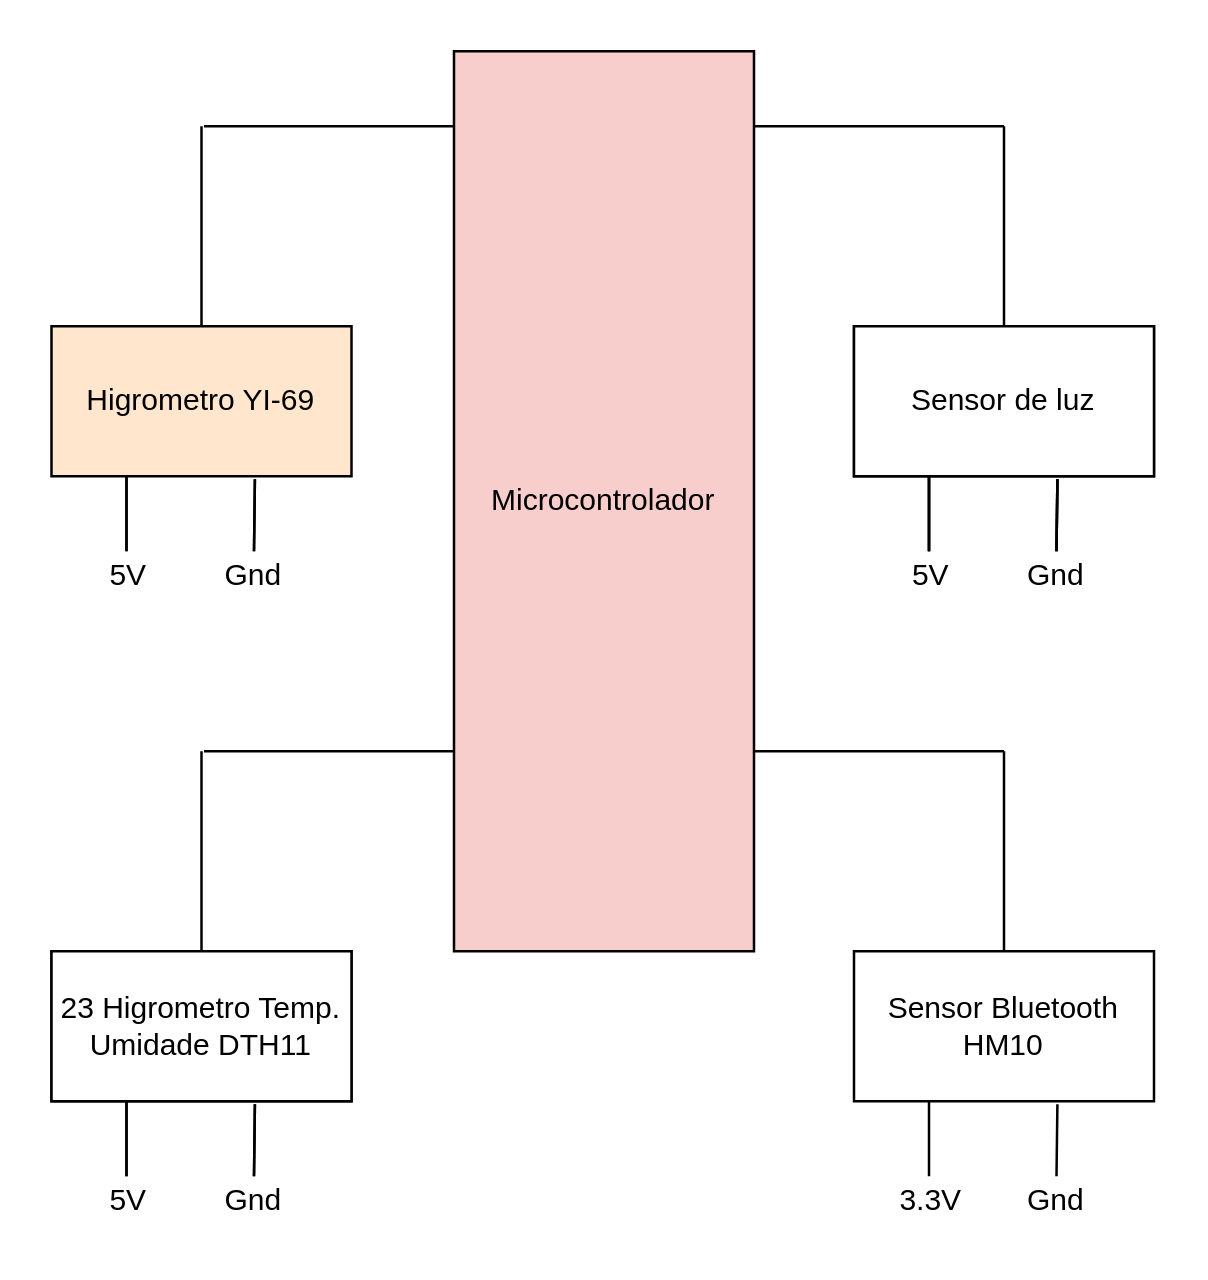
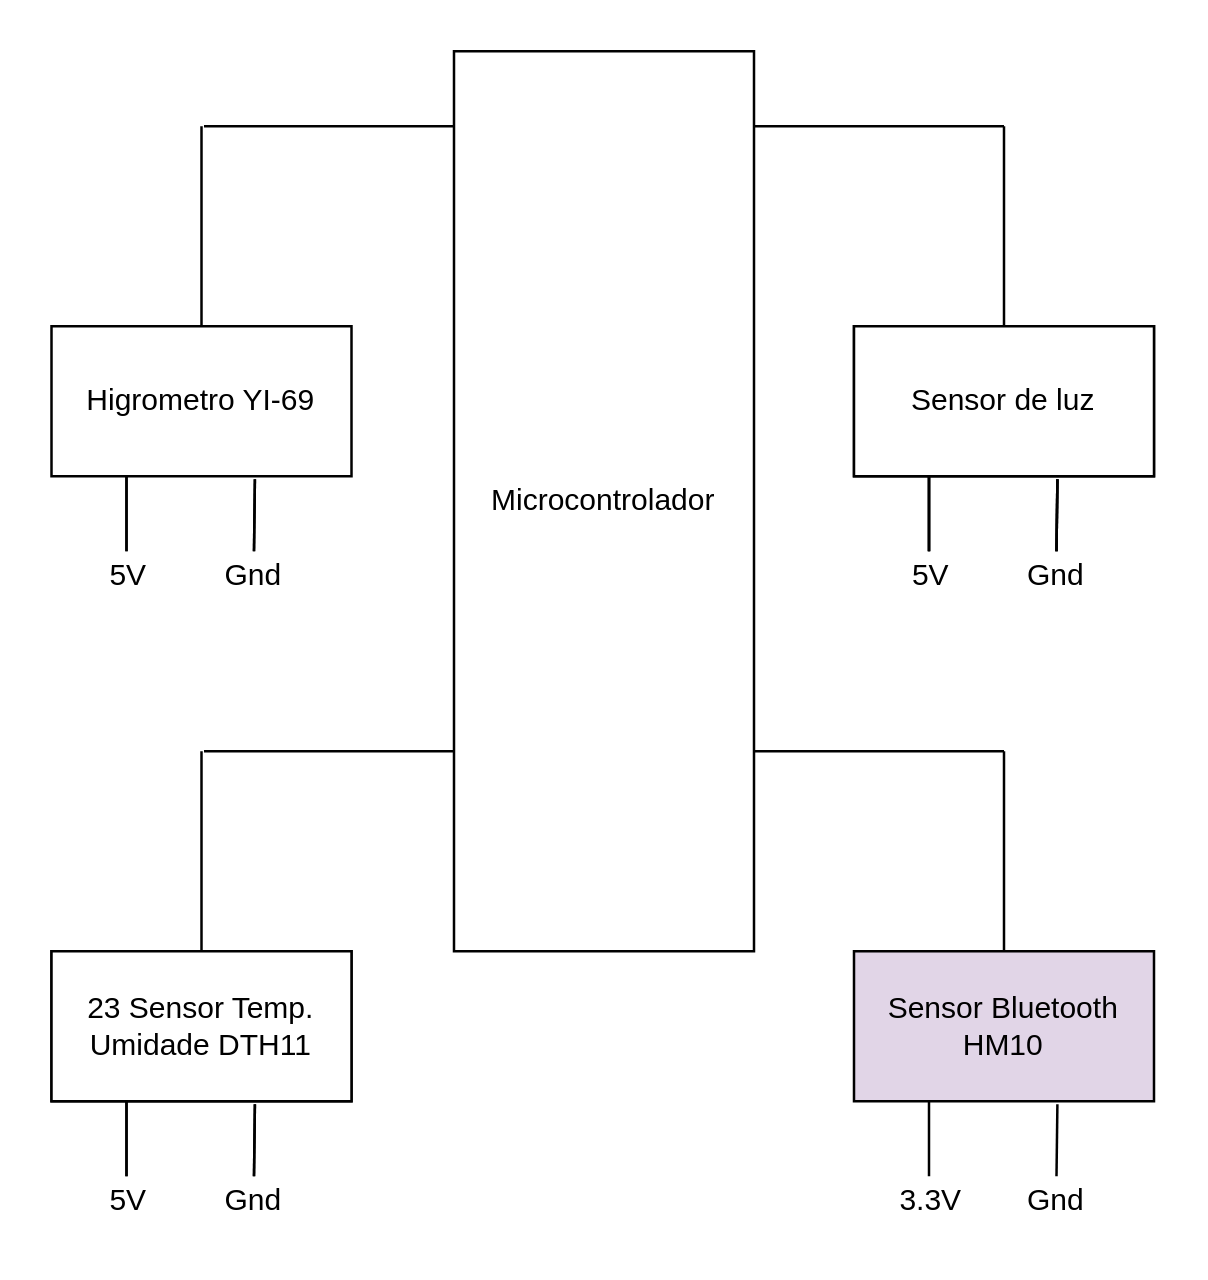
node "Higrometro YI-69": fillcolor #ffe6cc -> #ffffff
node "Microcontrolador": fillcolor #f8cecc -> #ffffff
node "23 Higrometro Temp. Umidade DTH11": label "23 Higrometro Temp. Umidade DTH11" -> "23 Sensor Temp. Umidade DTH11"
node "Sensor Bluetooth HM10": fillcolor #ffffff -> #e1d5e7
